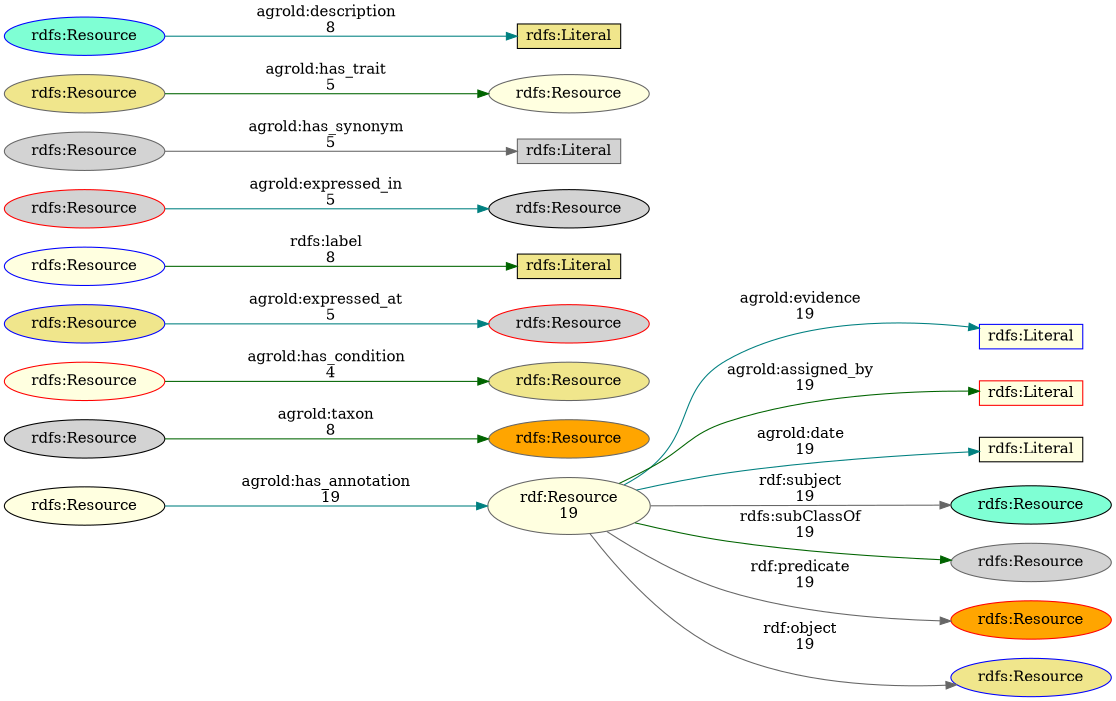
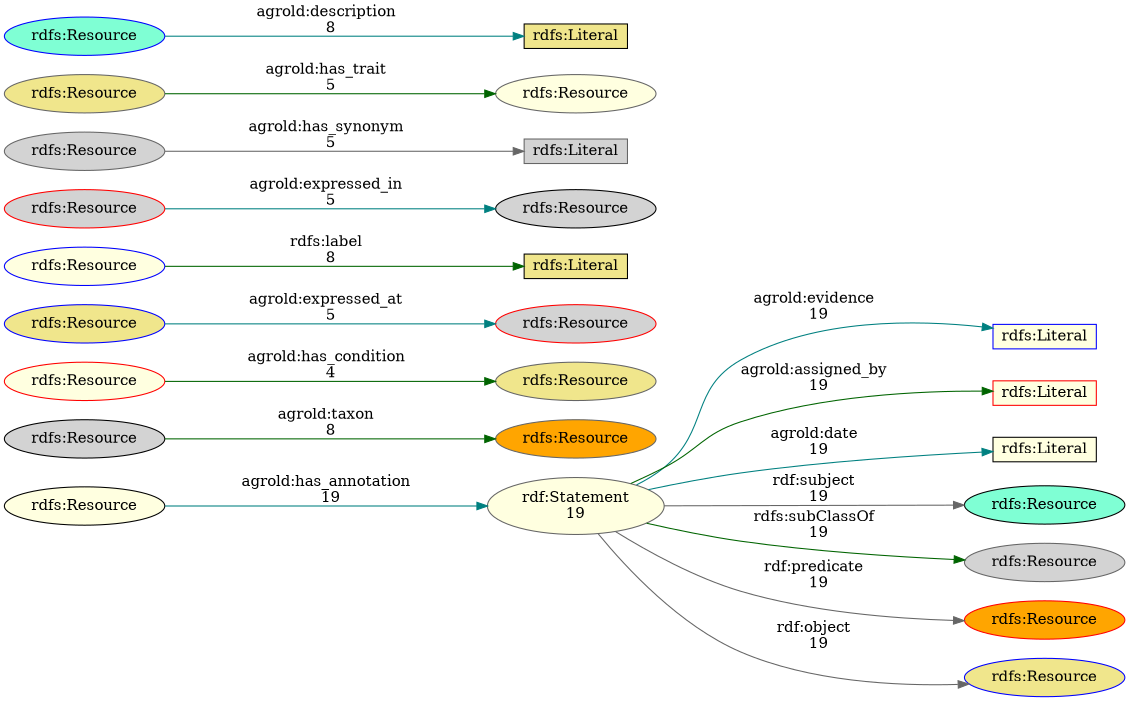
node "rdf:Resource 19": label "rdf:Resource 19" -> "rdf:Statement 19"
